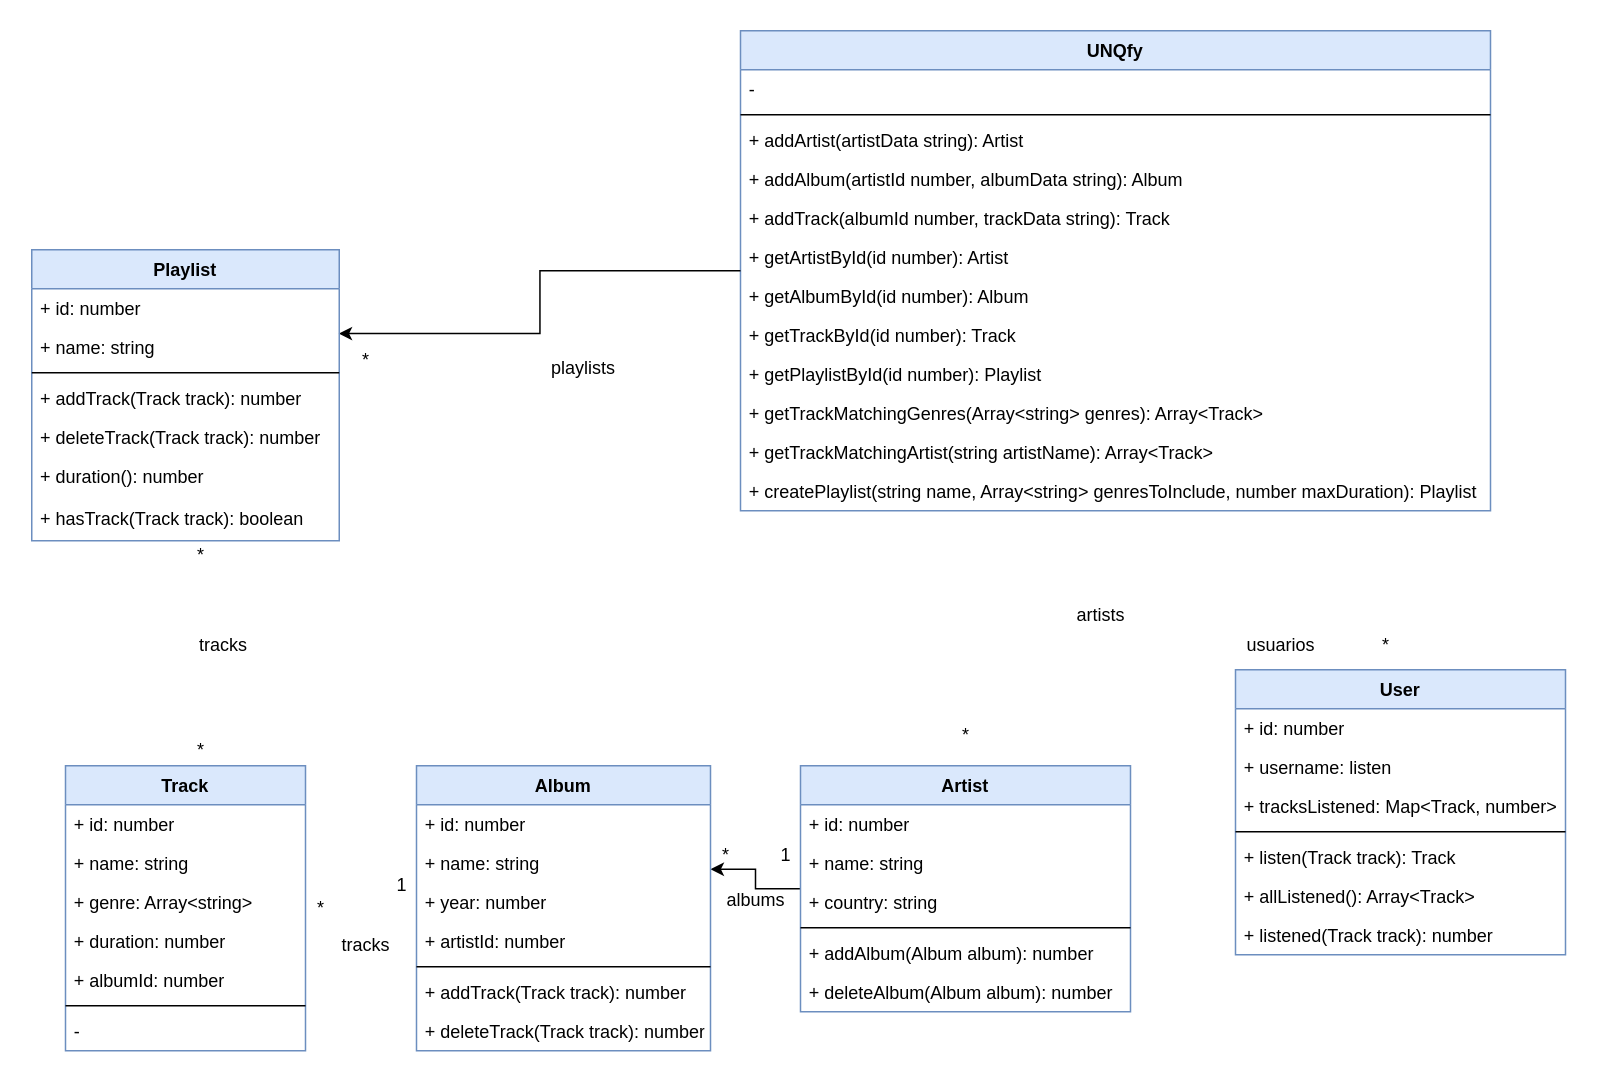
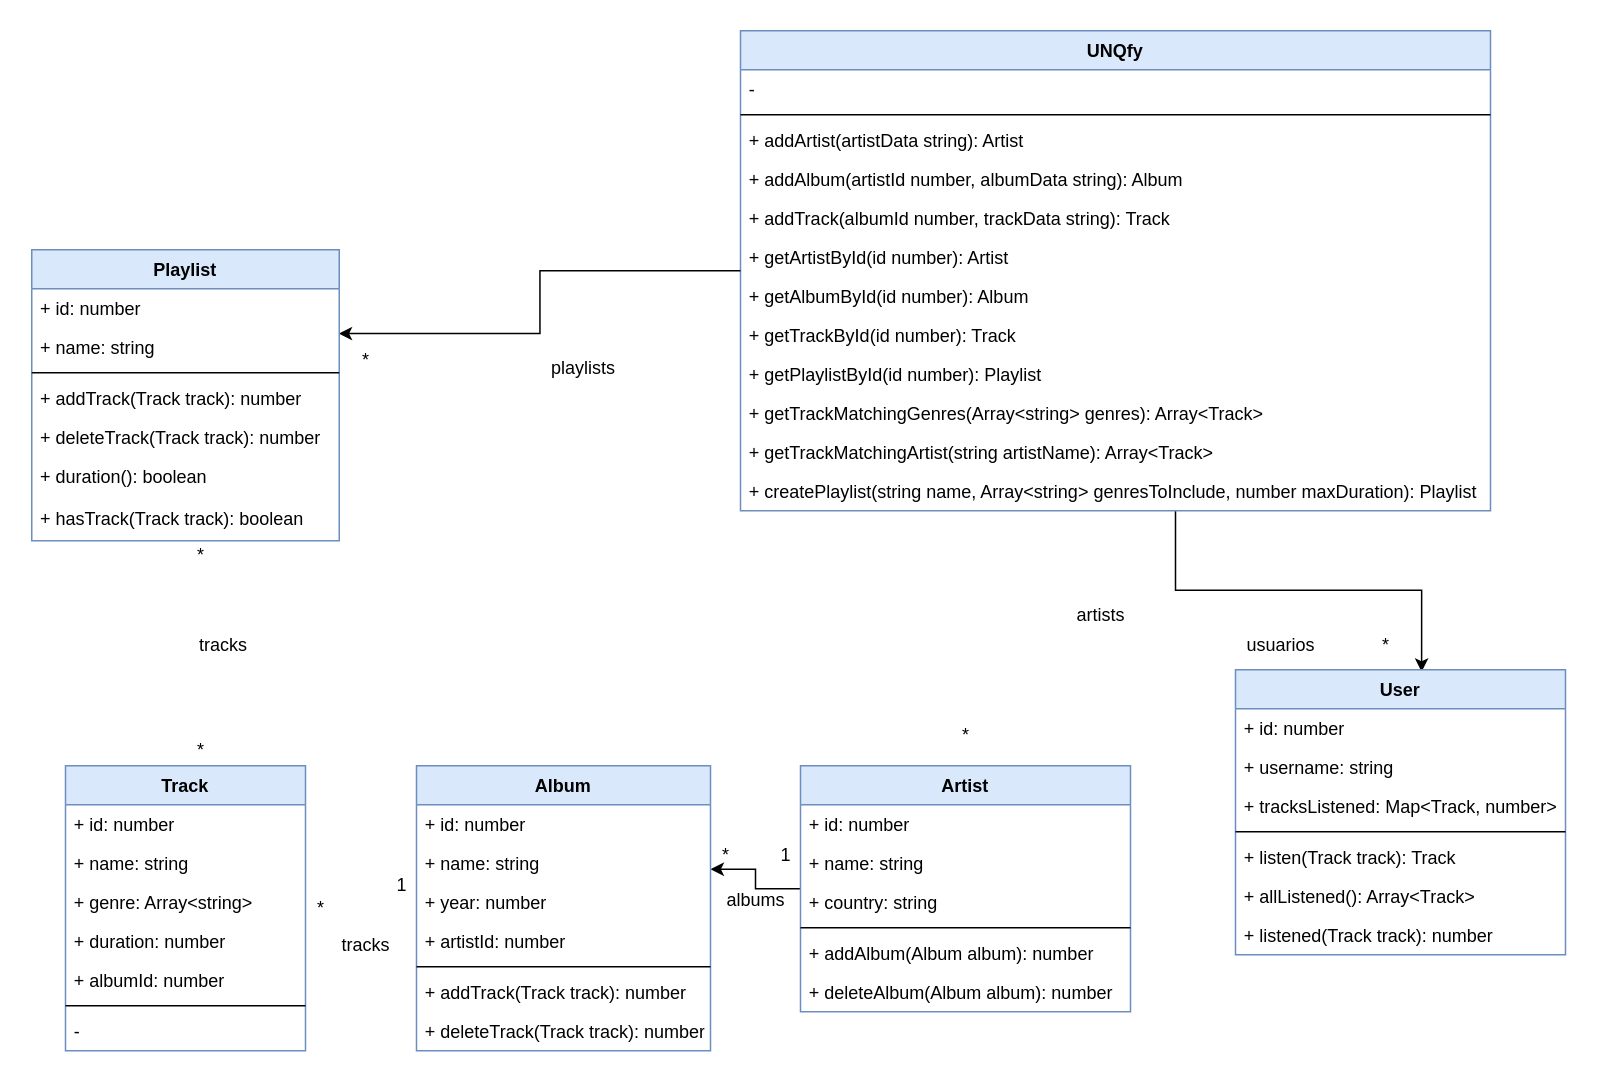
node "+ duration(): number": label "+ duration(): number" -> "+ duration(): boolean"
edge "UNQfy" -> "User": added
node "+ username: listen": label "+ username: listen" -> "+ username: string"
